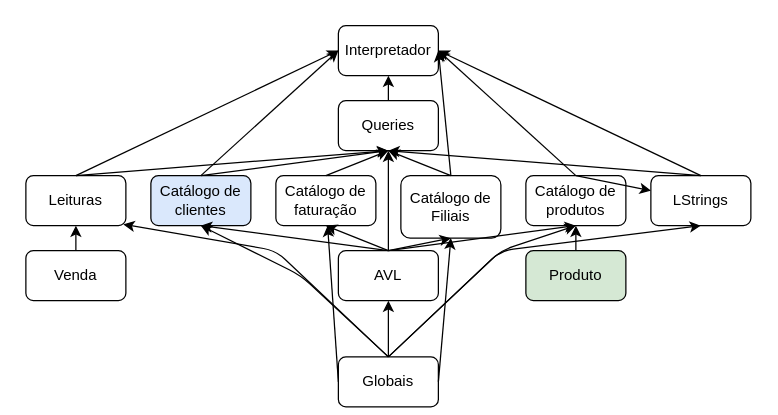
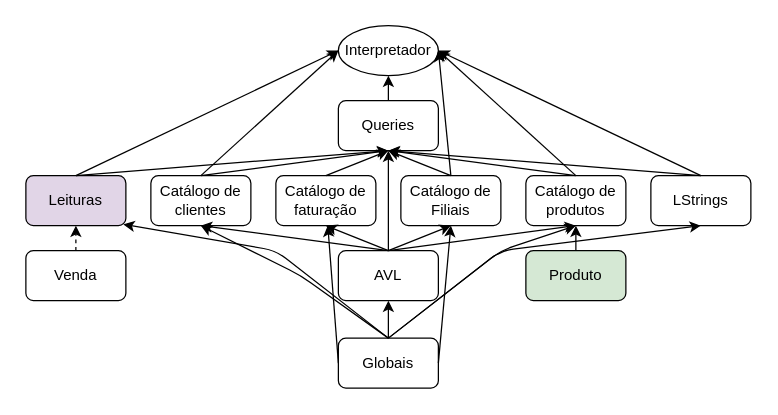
node "Interpretador": shape rounded rectangle -> ellipse
edge "Catálogo de produtos" -> "LStrings": now "Catálogo de produtos" -> "Queries"
node "Leituras": fillcolor #ffffff -> #e1d5e7
node "Catálogo de clientes": fillcolor #dae8fc -> #ffffff
node "Catálogo de Filiais": size 100x63 -> 100x50
edge "Venda" -> "Leituras": style solid -> dashed
node "Globais": moved (388, 382) -> (388, 363)
